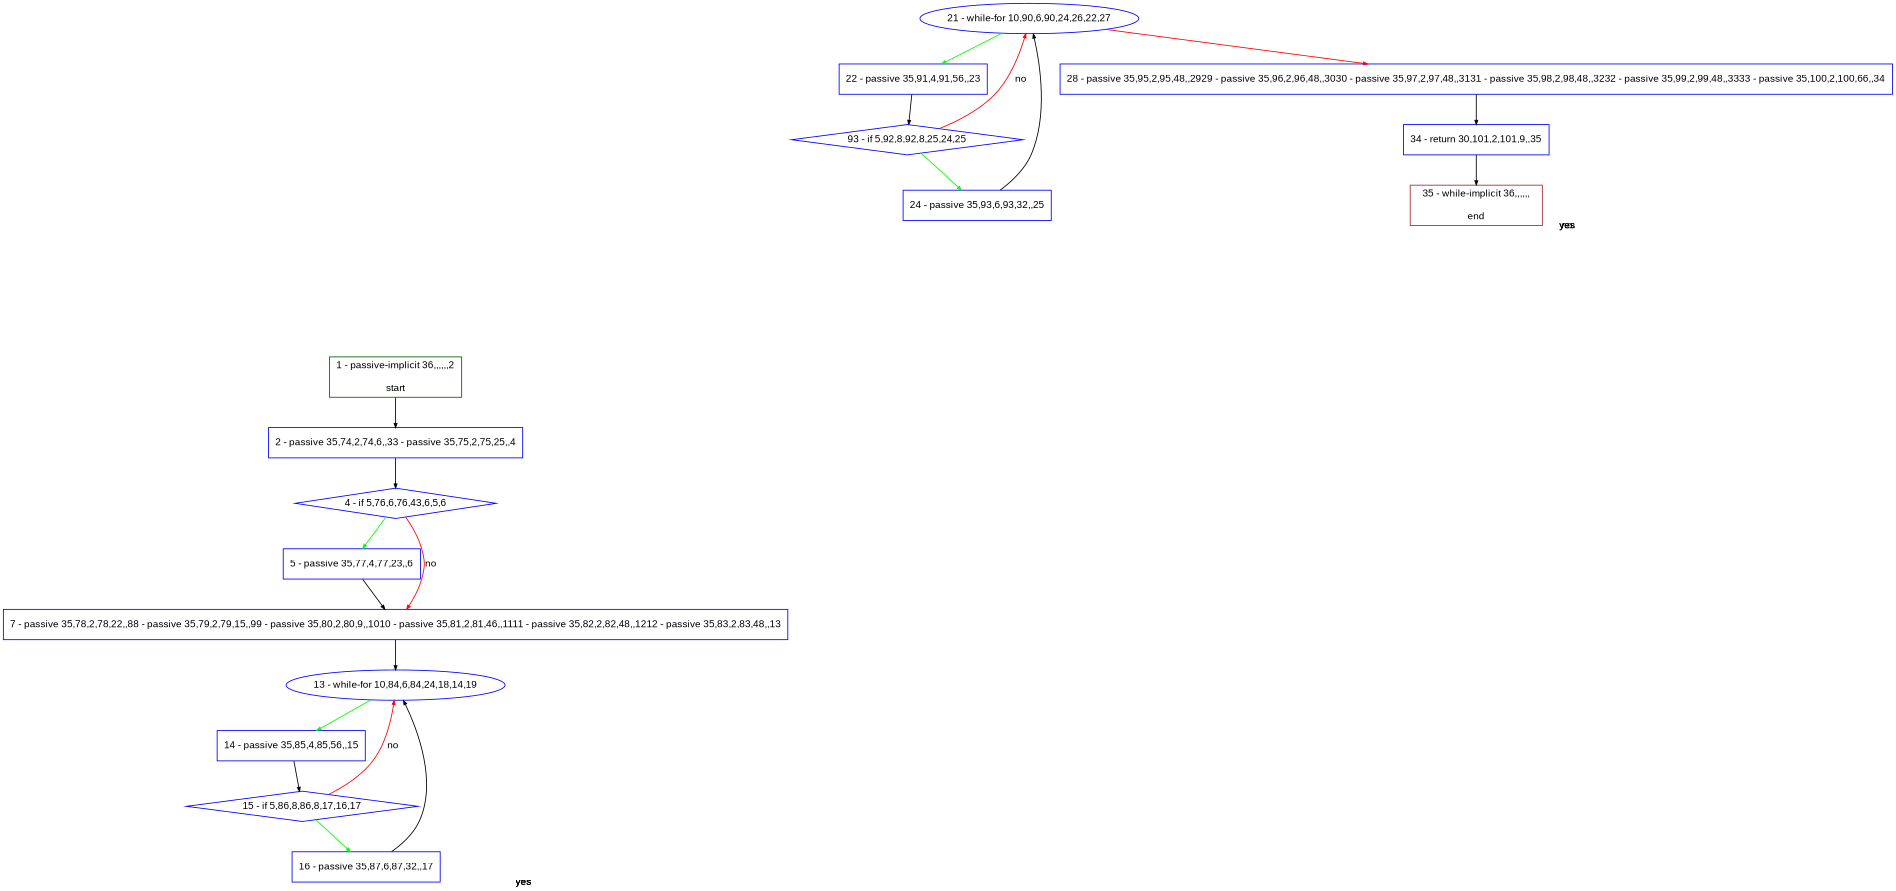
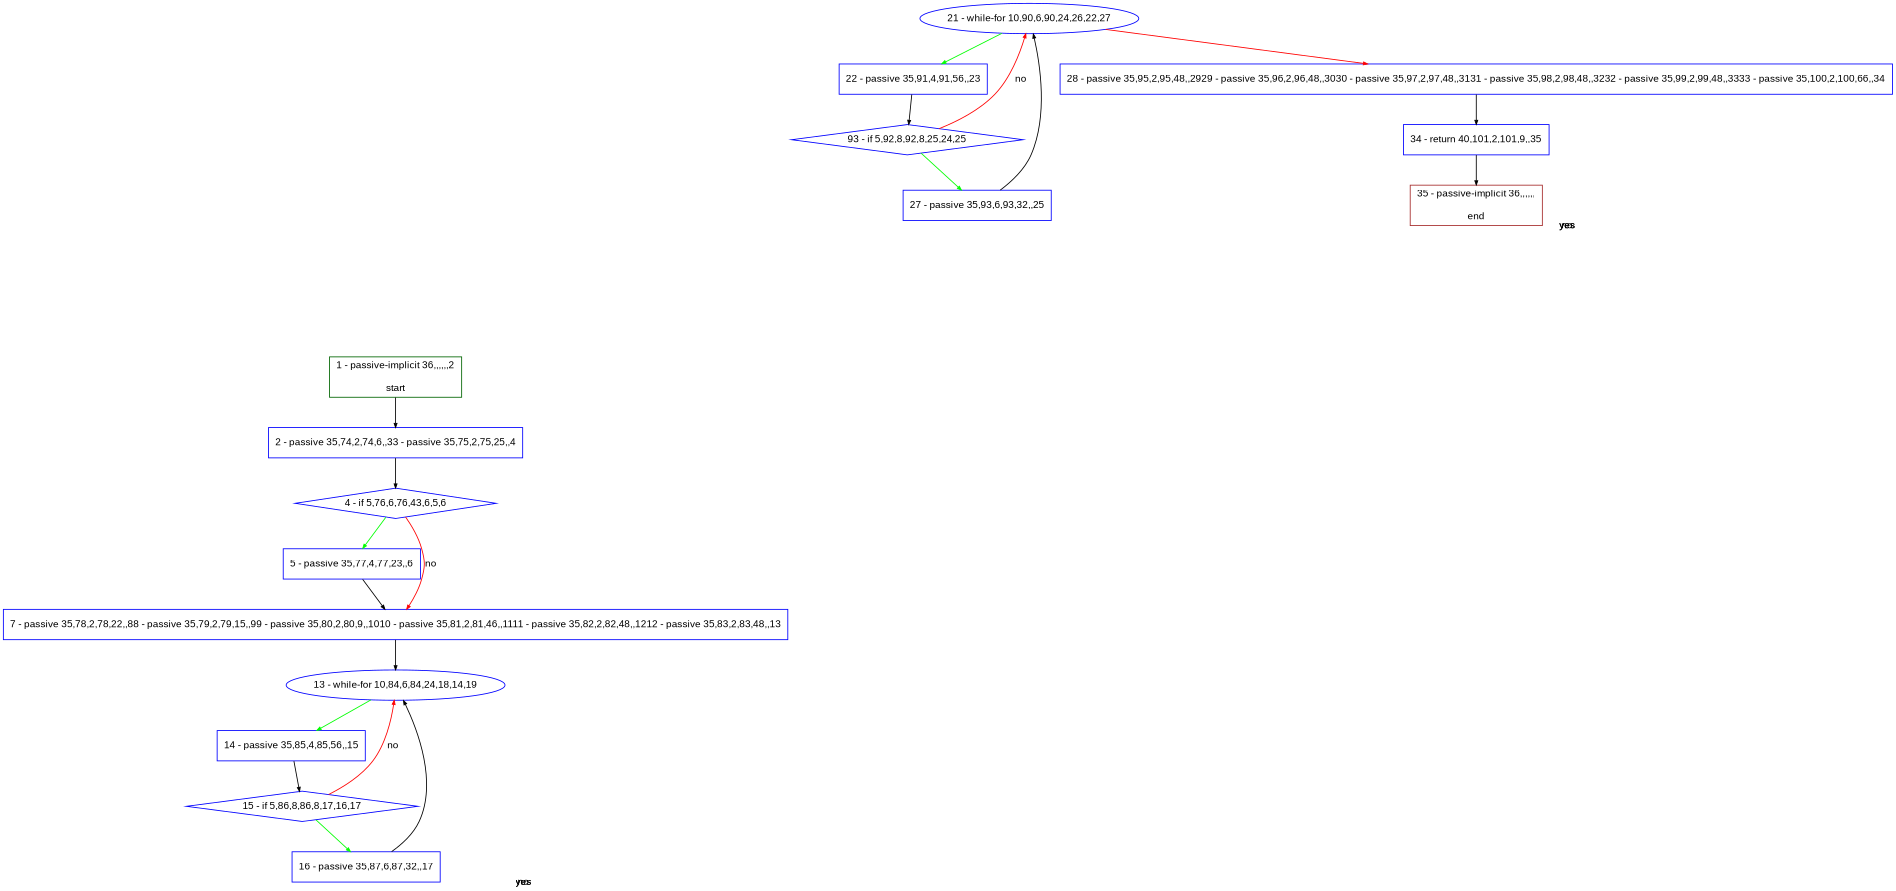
node "34 - return 30,101,2,101,9,,35": label "34 - return 30,101,2,101,9,,35" -> "34 - return 40,101,2,101,9,,35"
node "24 - passive 35,93,6,93,32,,25": label "24 - passive 35,93,6,93,32,,25" -> "27 - passive 35,93,6,93,32,,25"
node "35 - while-implicit 36,,,,,, end": label "35 - while-implicit 36,,,,,, end" -> "35 - passive-implicit 36,,,,,, end"
edge "13 - while-for 10,84,6,84,24,18,14,19" -> "14 - passive 35,85,4,85,56,,15": label "yes" -> "no"
